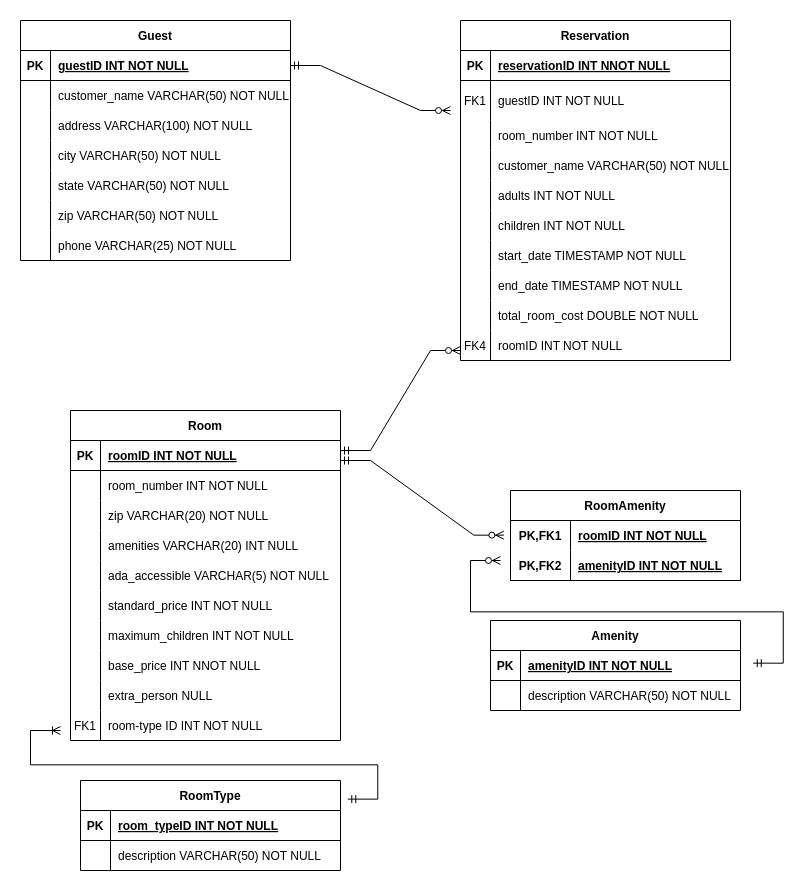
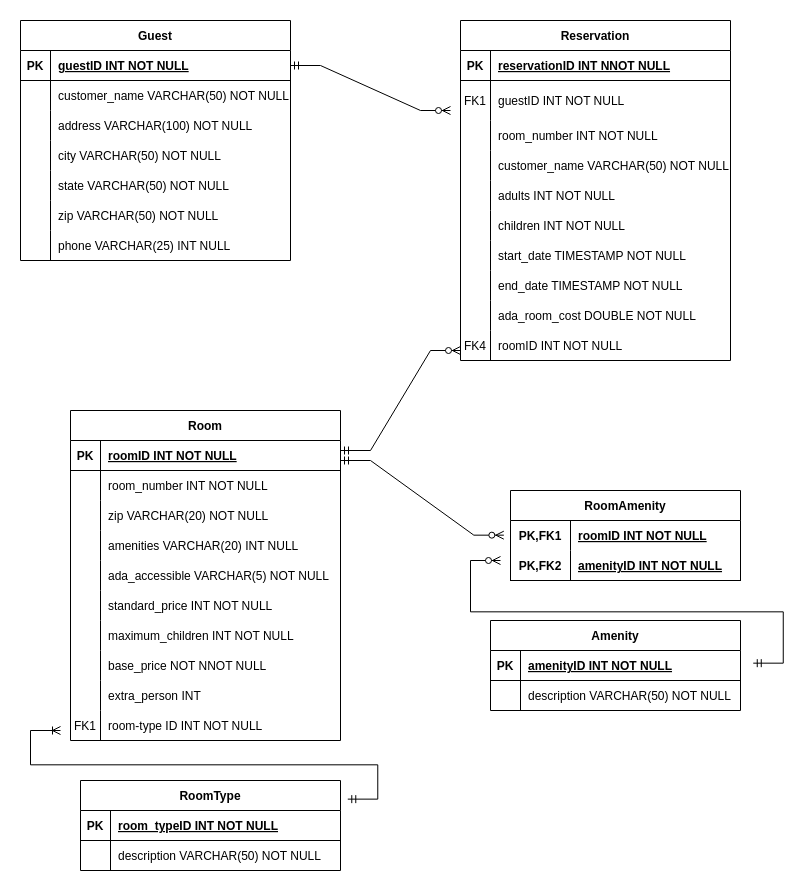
node "phone VARCHAR(25) NOT NULL": label "phone VARCHAR(25) NOT NULL" -> "phone VARCHAR(25) INT NULL"
node "total_room_cost DOUBLE NOT NULL": label "total_room_cost DOUBLE NOT NULL" -> "ada_room_cost DOUBLE NOT NULL"
node "base_price INT NNOT NULL": label "base_price INT NNOT NULL" -> "base_price NOT NNOT NULL"
node "extra_person NULL": label "extra_person NULL" -> "extra_person INT"
